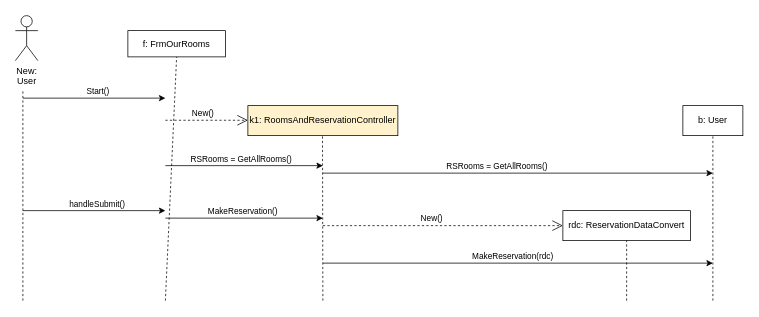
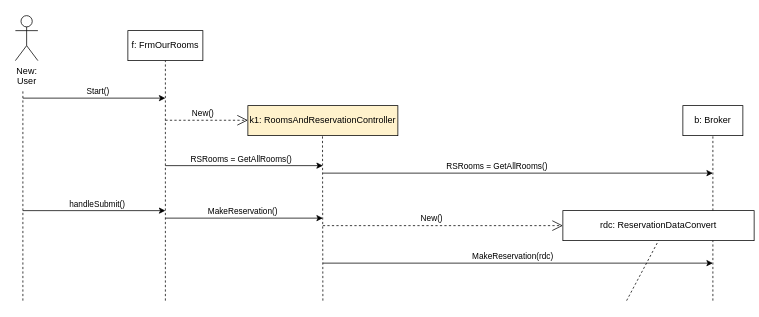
node "f: FrmOurRooms": size 98x26 -> 75x30
node "b: User": label "b: User" -> "b: Broker"
node "rdc: ReservationDataConvert": size 128x30 -> 191x30
